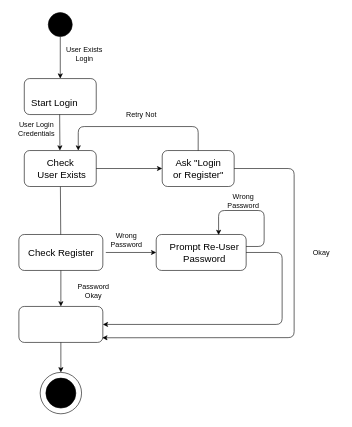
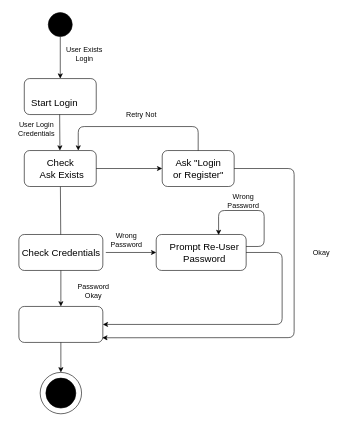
node "Check User Exists": label "Check User Exists" -> "Check Ask Exists"
node "Check Register": label "Check Register" -> "Check Credentials"
